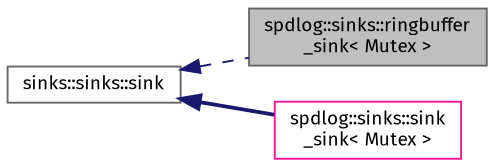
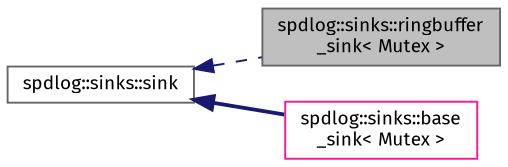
node "sinks::sinks::sink": label "sinks::sinks::sink" -> "spdlog::sinks::sink"
node "spdlog::sinks::sink _sink< Mutex >": label "spdlog::sinks::sink _sink< Mutex >" -> "spdlog::sinks::base _sink< Mutex >"
